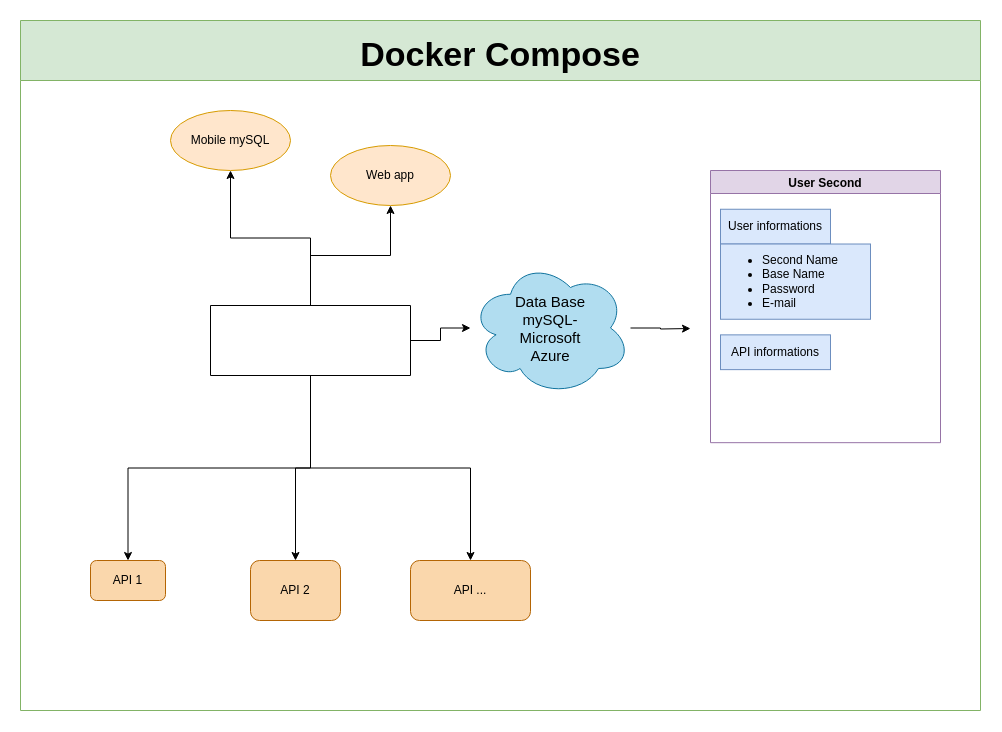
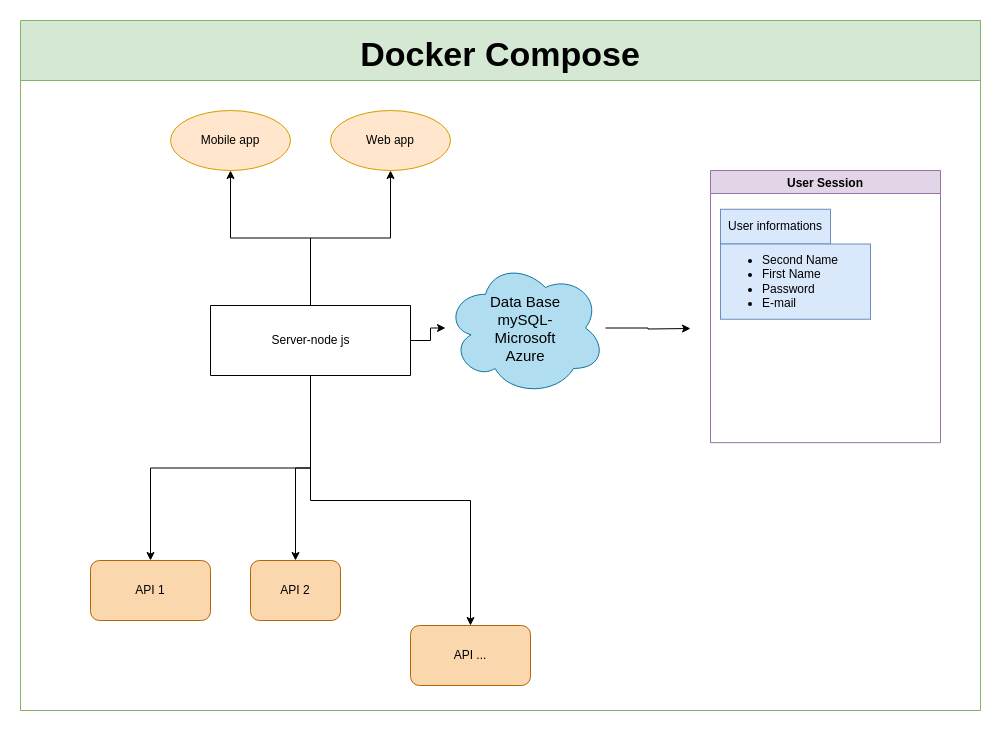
node "Mobile mySQL": label "Mobile mySQL" -> "Mobile app"
node "Web app": moved (391, 176) -> (391, 141)
node "User Second": label "User Second" -> "User Session"
node "Second Name Base Name Password E-mail": label "Second Name Base Name Password E-mail" -> "Second Name First Name Password E-mail"
node "Data Base mySQL-Microsoft Azure": moved (551, 328) -> (526, 328)
node "Server-node js": added
node "API informations": removed
node "API 1": size 75x40 -> 120x60
node "API ...": moved (471, 591) -> (471, 656)
